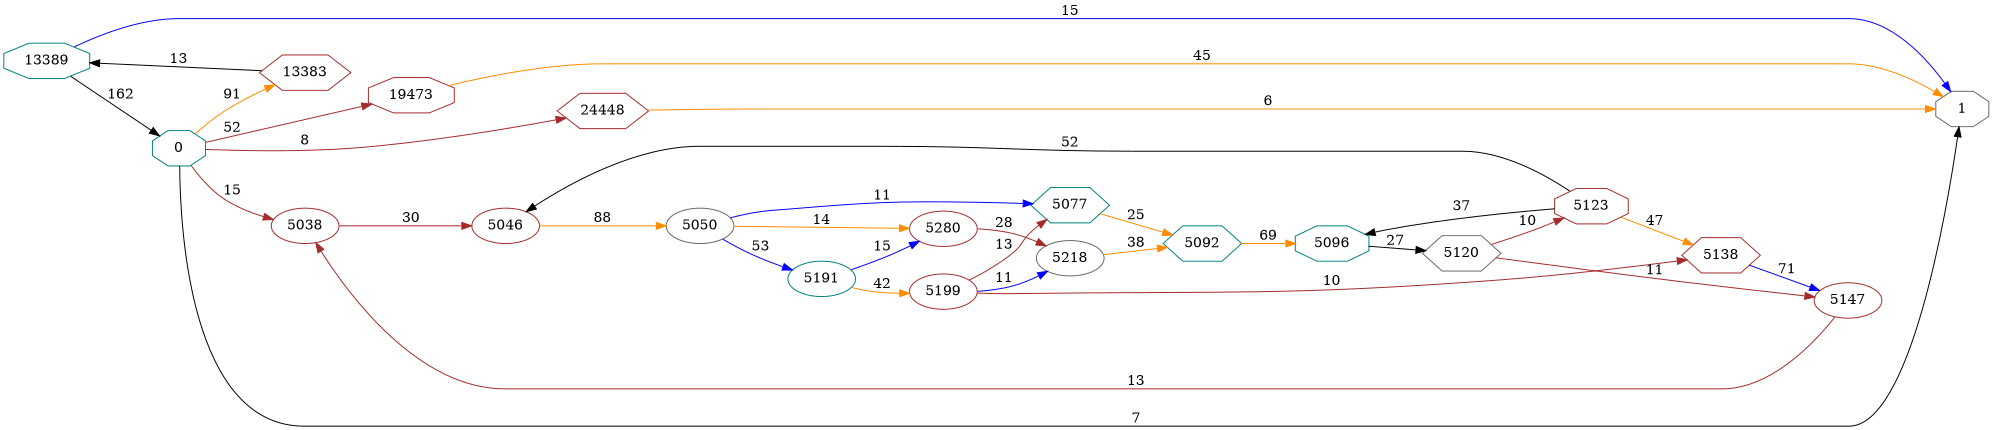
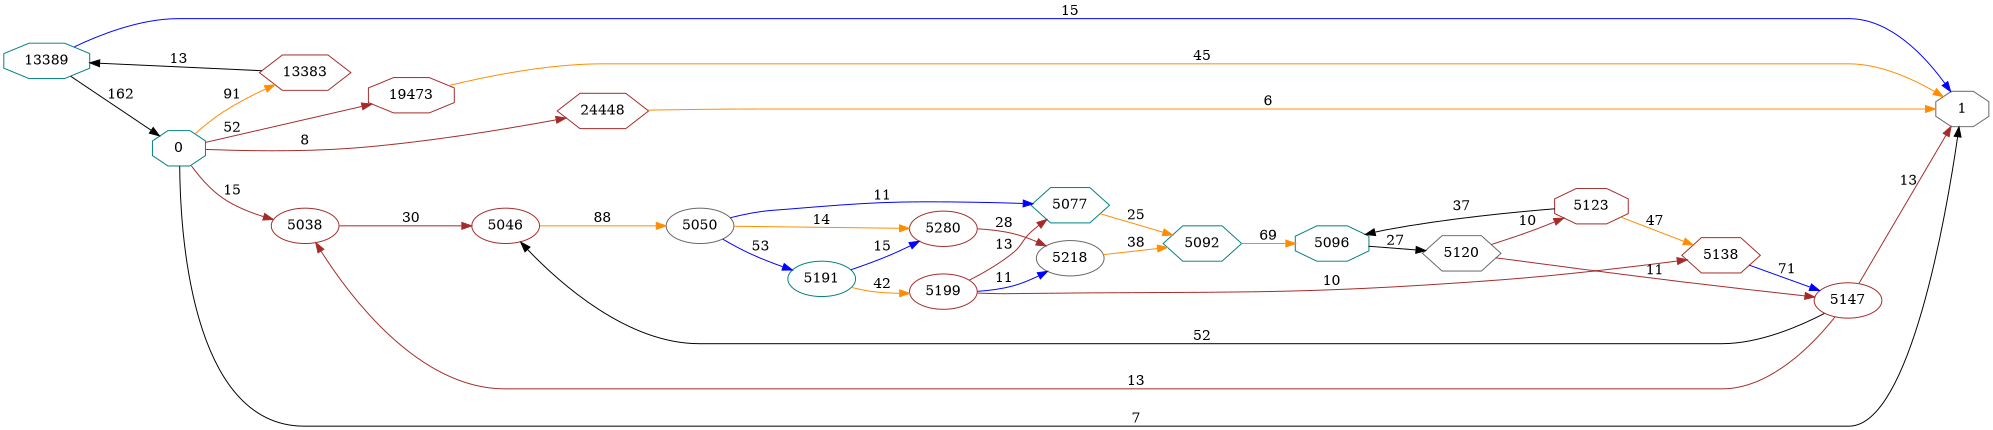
edge "5123" -> "5046": now "5147" -> "5046"
edge "5147" -> "1": added, label "13"
